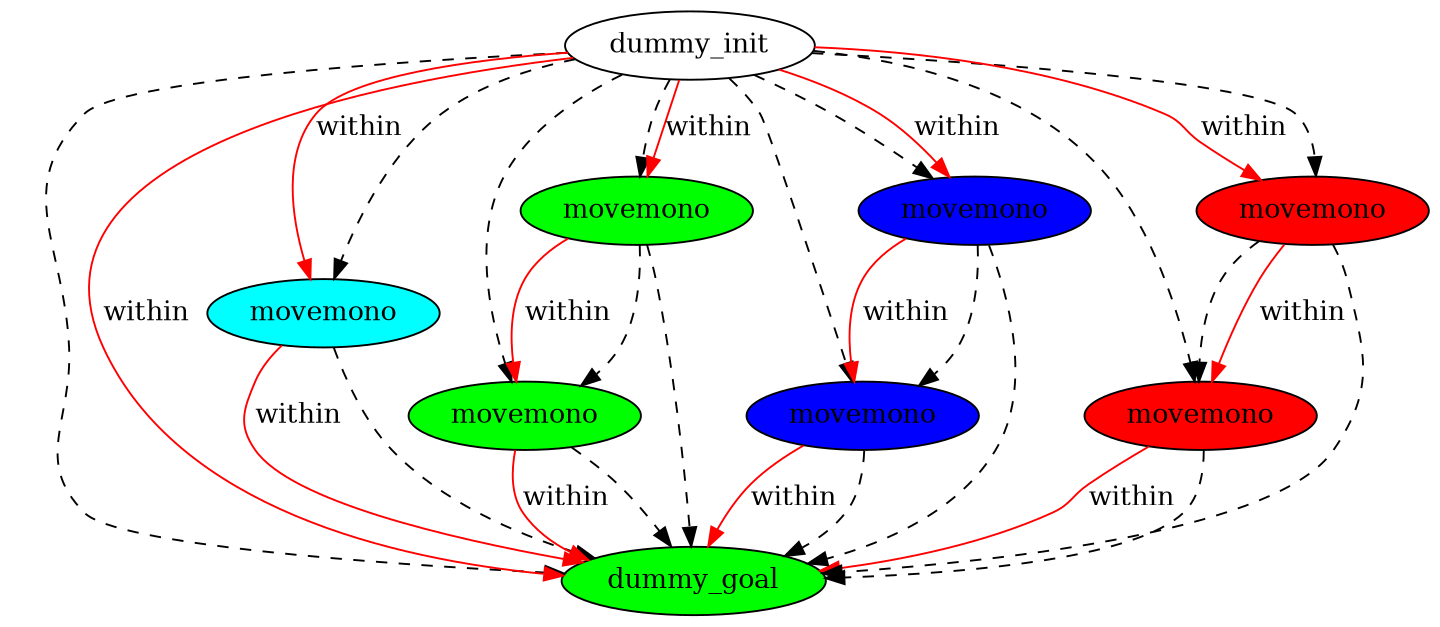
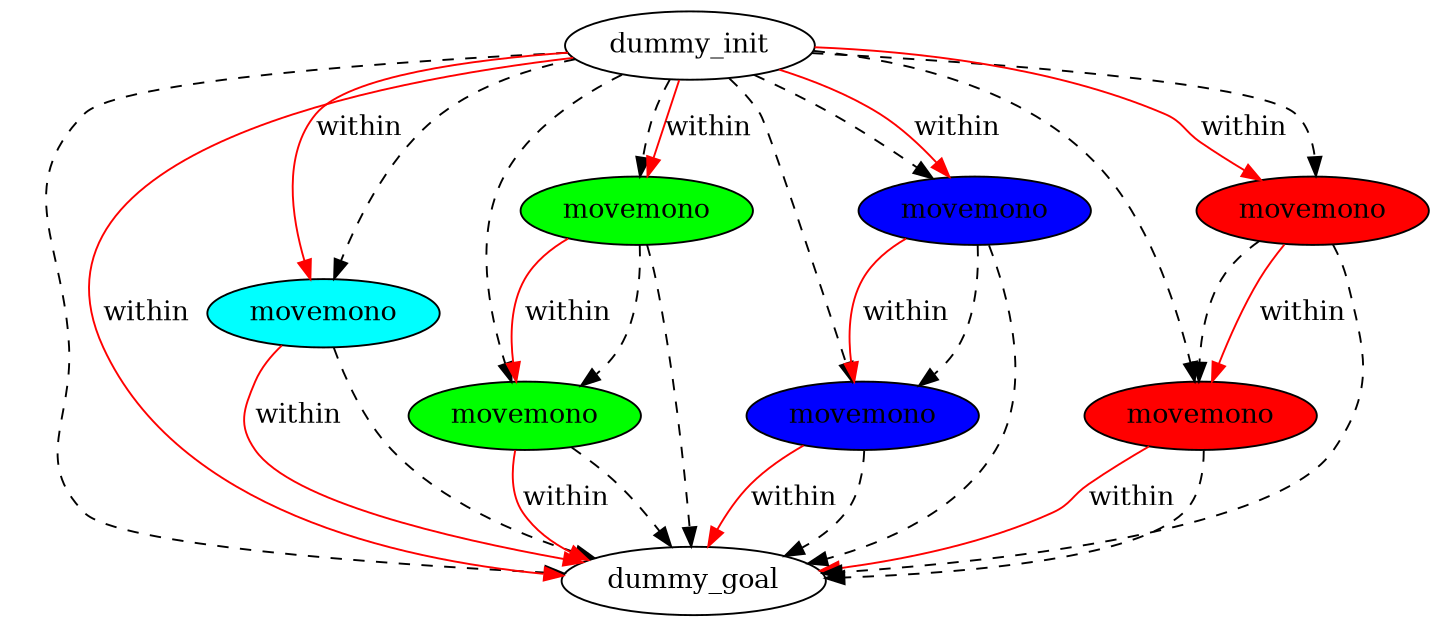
node "dummy_goal": fillcolor green -> white
